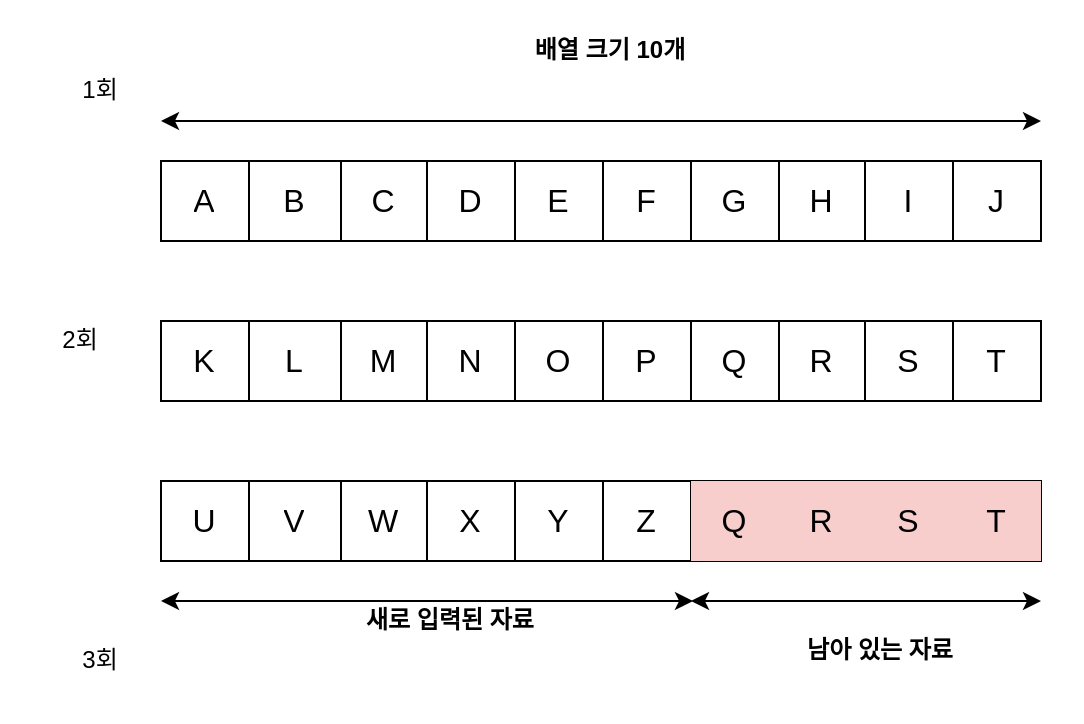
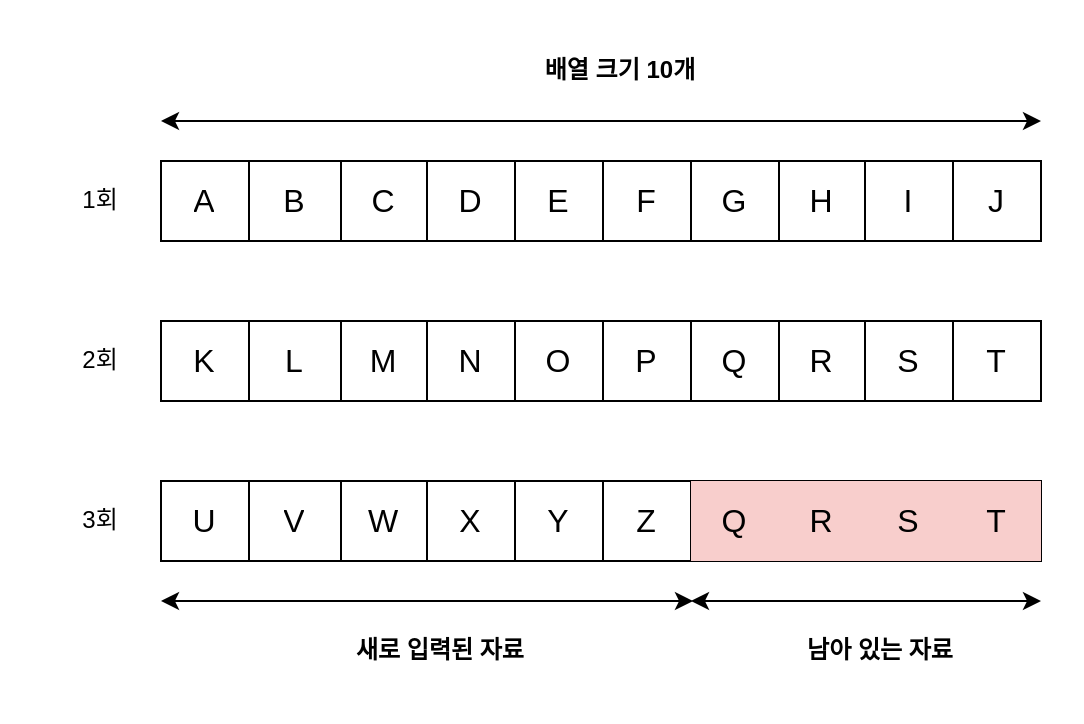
node "배열 크기 10개": moved (611, 51) -> (621, 71)
node "1회": moved (101, 91) -> (101, 201)
node "2회": moved (81, 341) -> (101, 361)
node "새로 입력된 자료": moved (451, 621) -> (441, 651)
node "3회": moved (101, 661) -> (101, 521)
